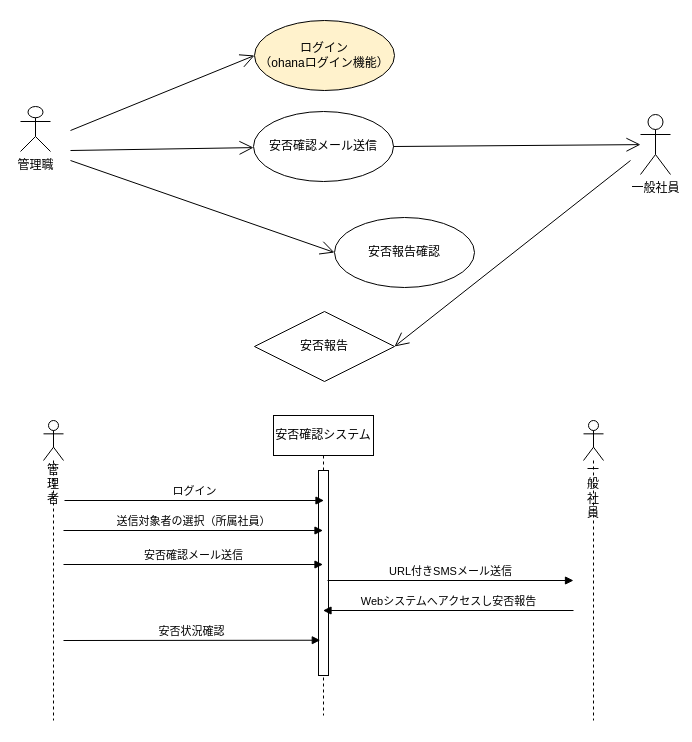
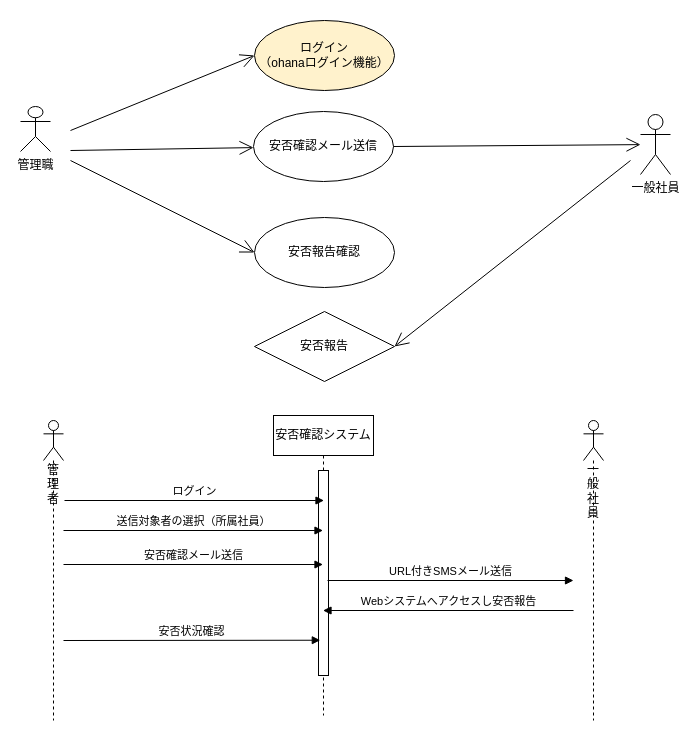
node "安否報告確認": moved (405, 253) -> (325, 253)
